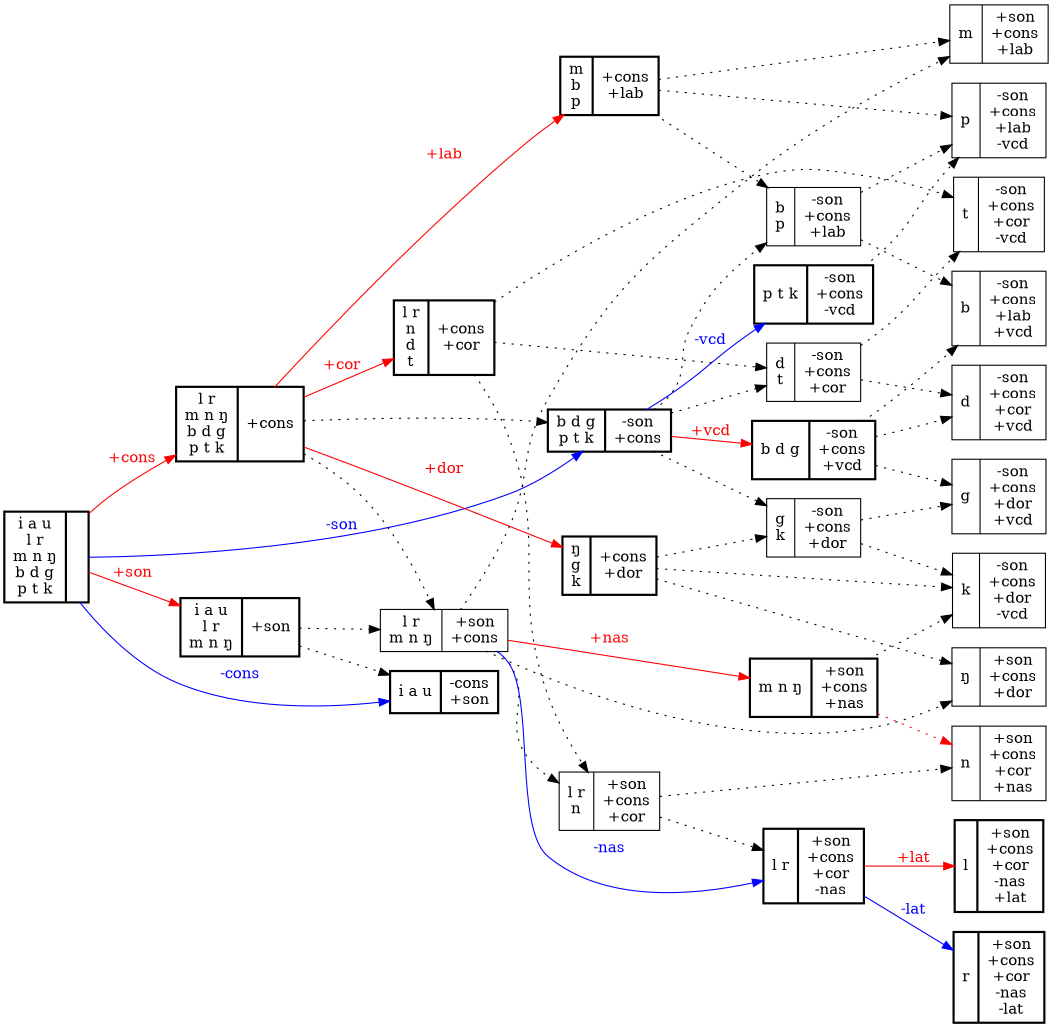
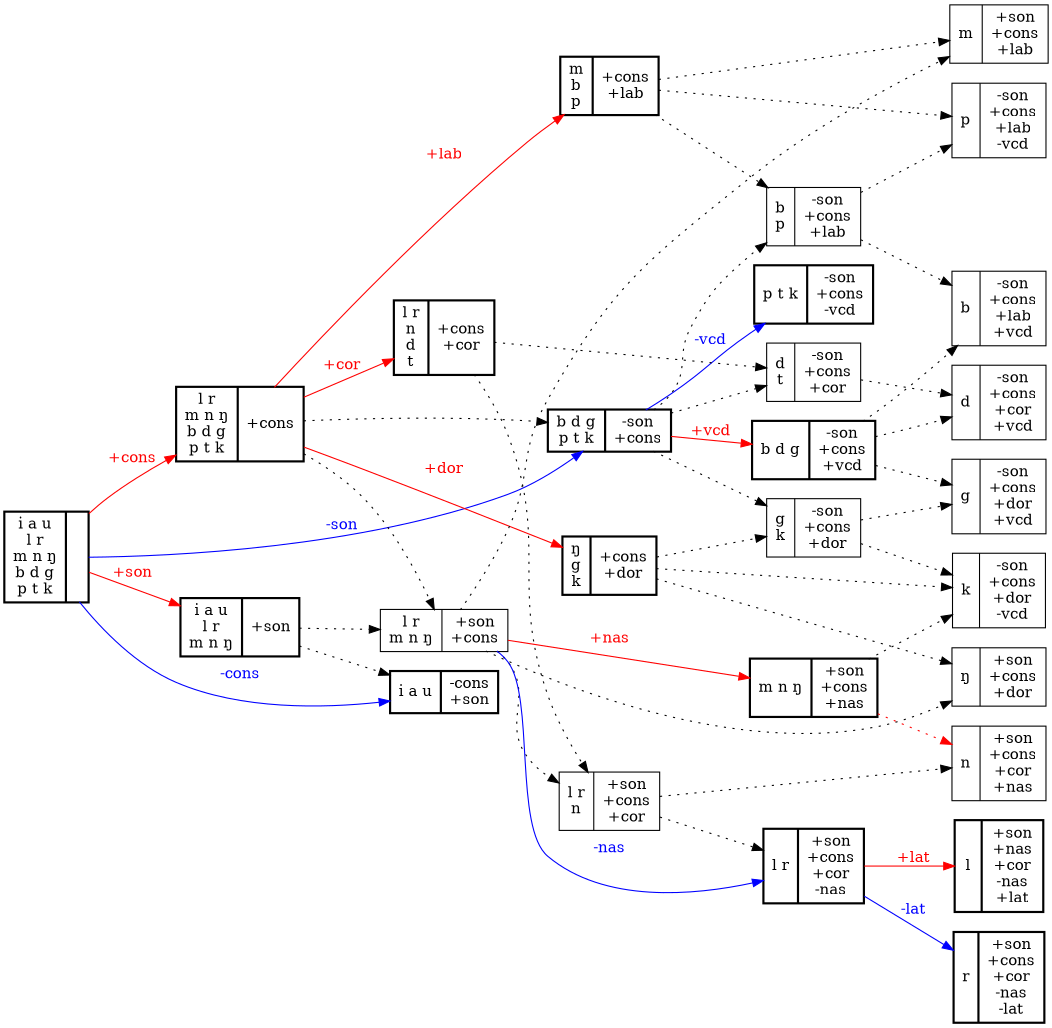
node "t": removed
edge "p t k" -> "p": removed
node "l": text "+cons" -> "+nas"
